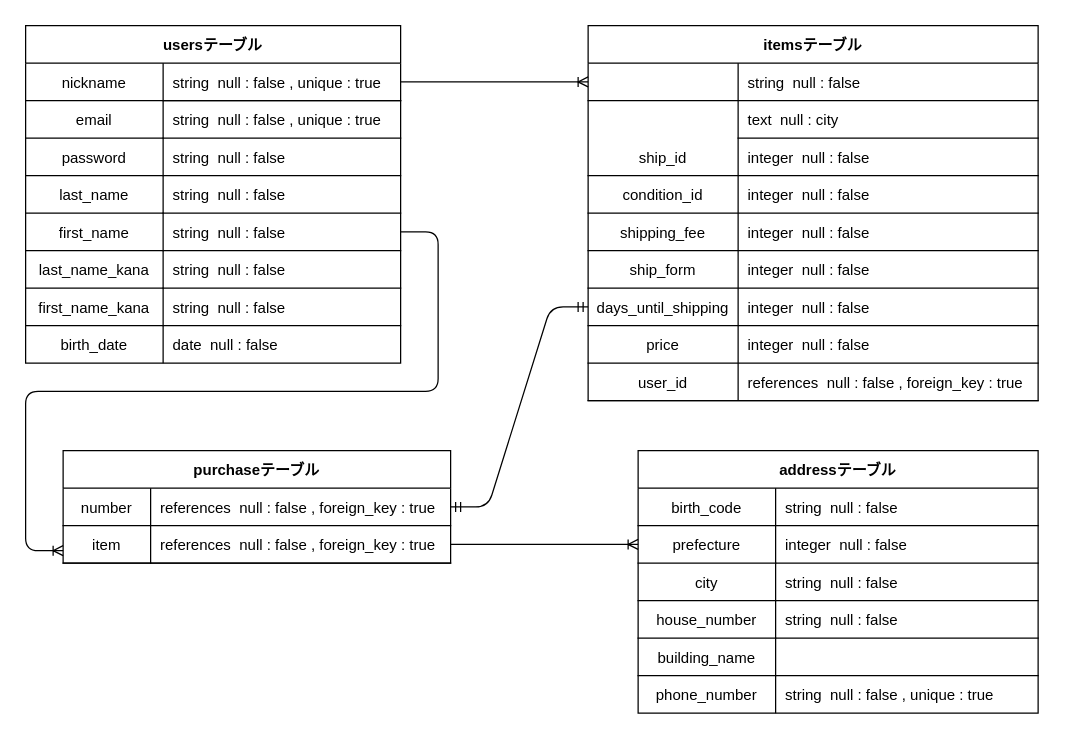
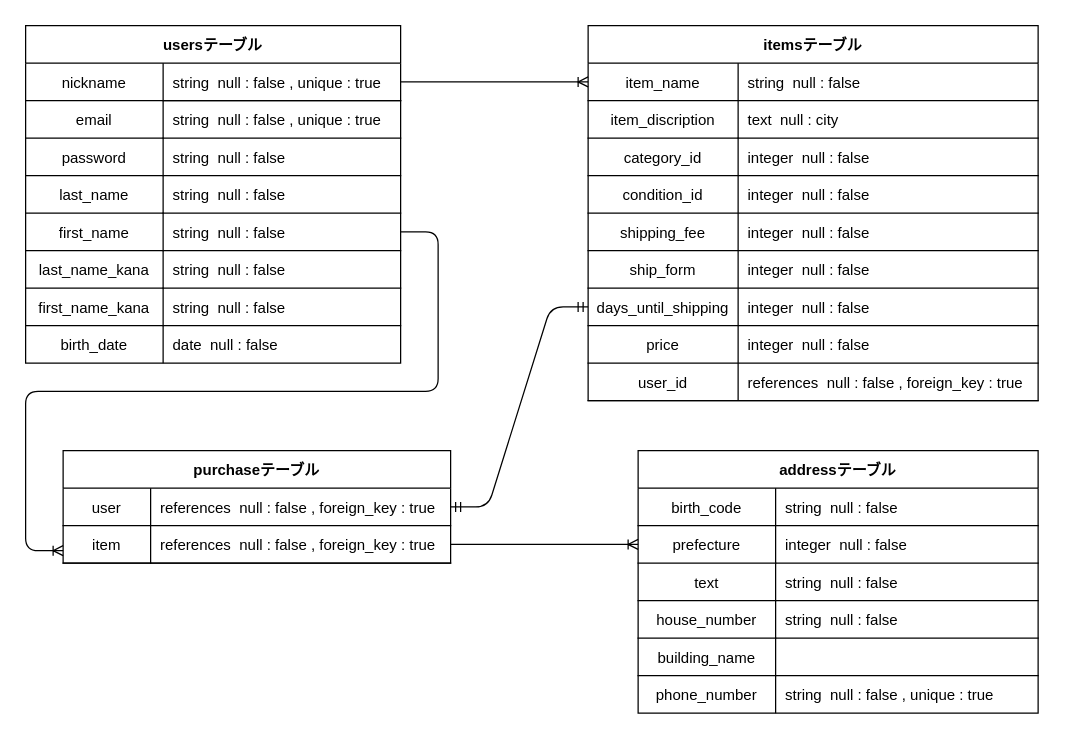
node "item_name": added
node "item_discription": added
node "ship_id": label "ship_id" -> "category_id"
node "number": label "number" -> "user"
node "city": label "city" -> "text"
